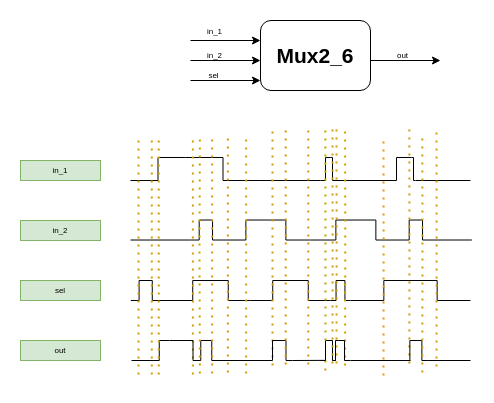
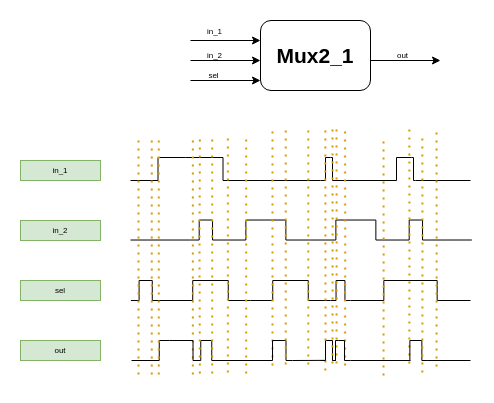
node "Mux2_6": label "Mux2_6" -> "Mux2_1"
